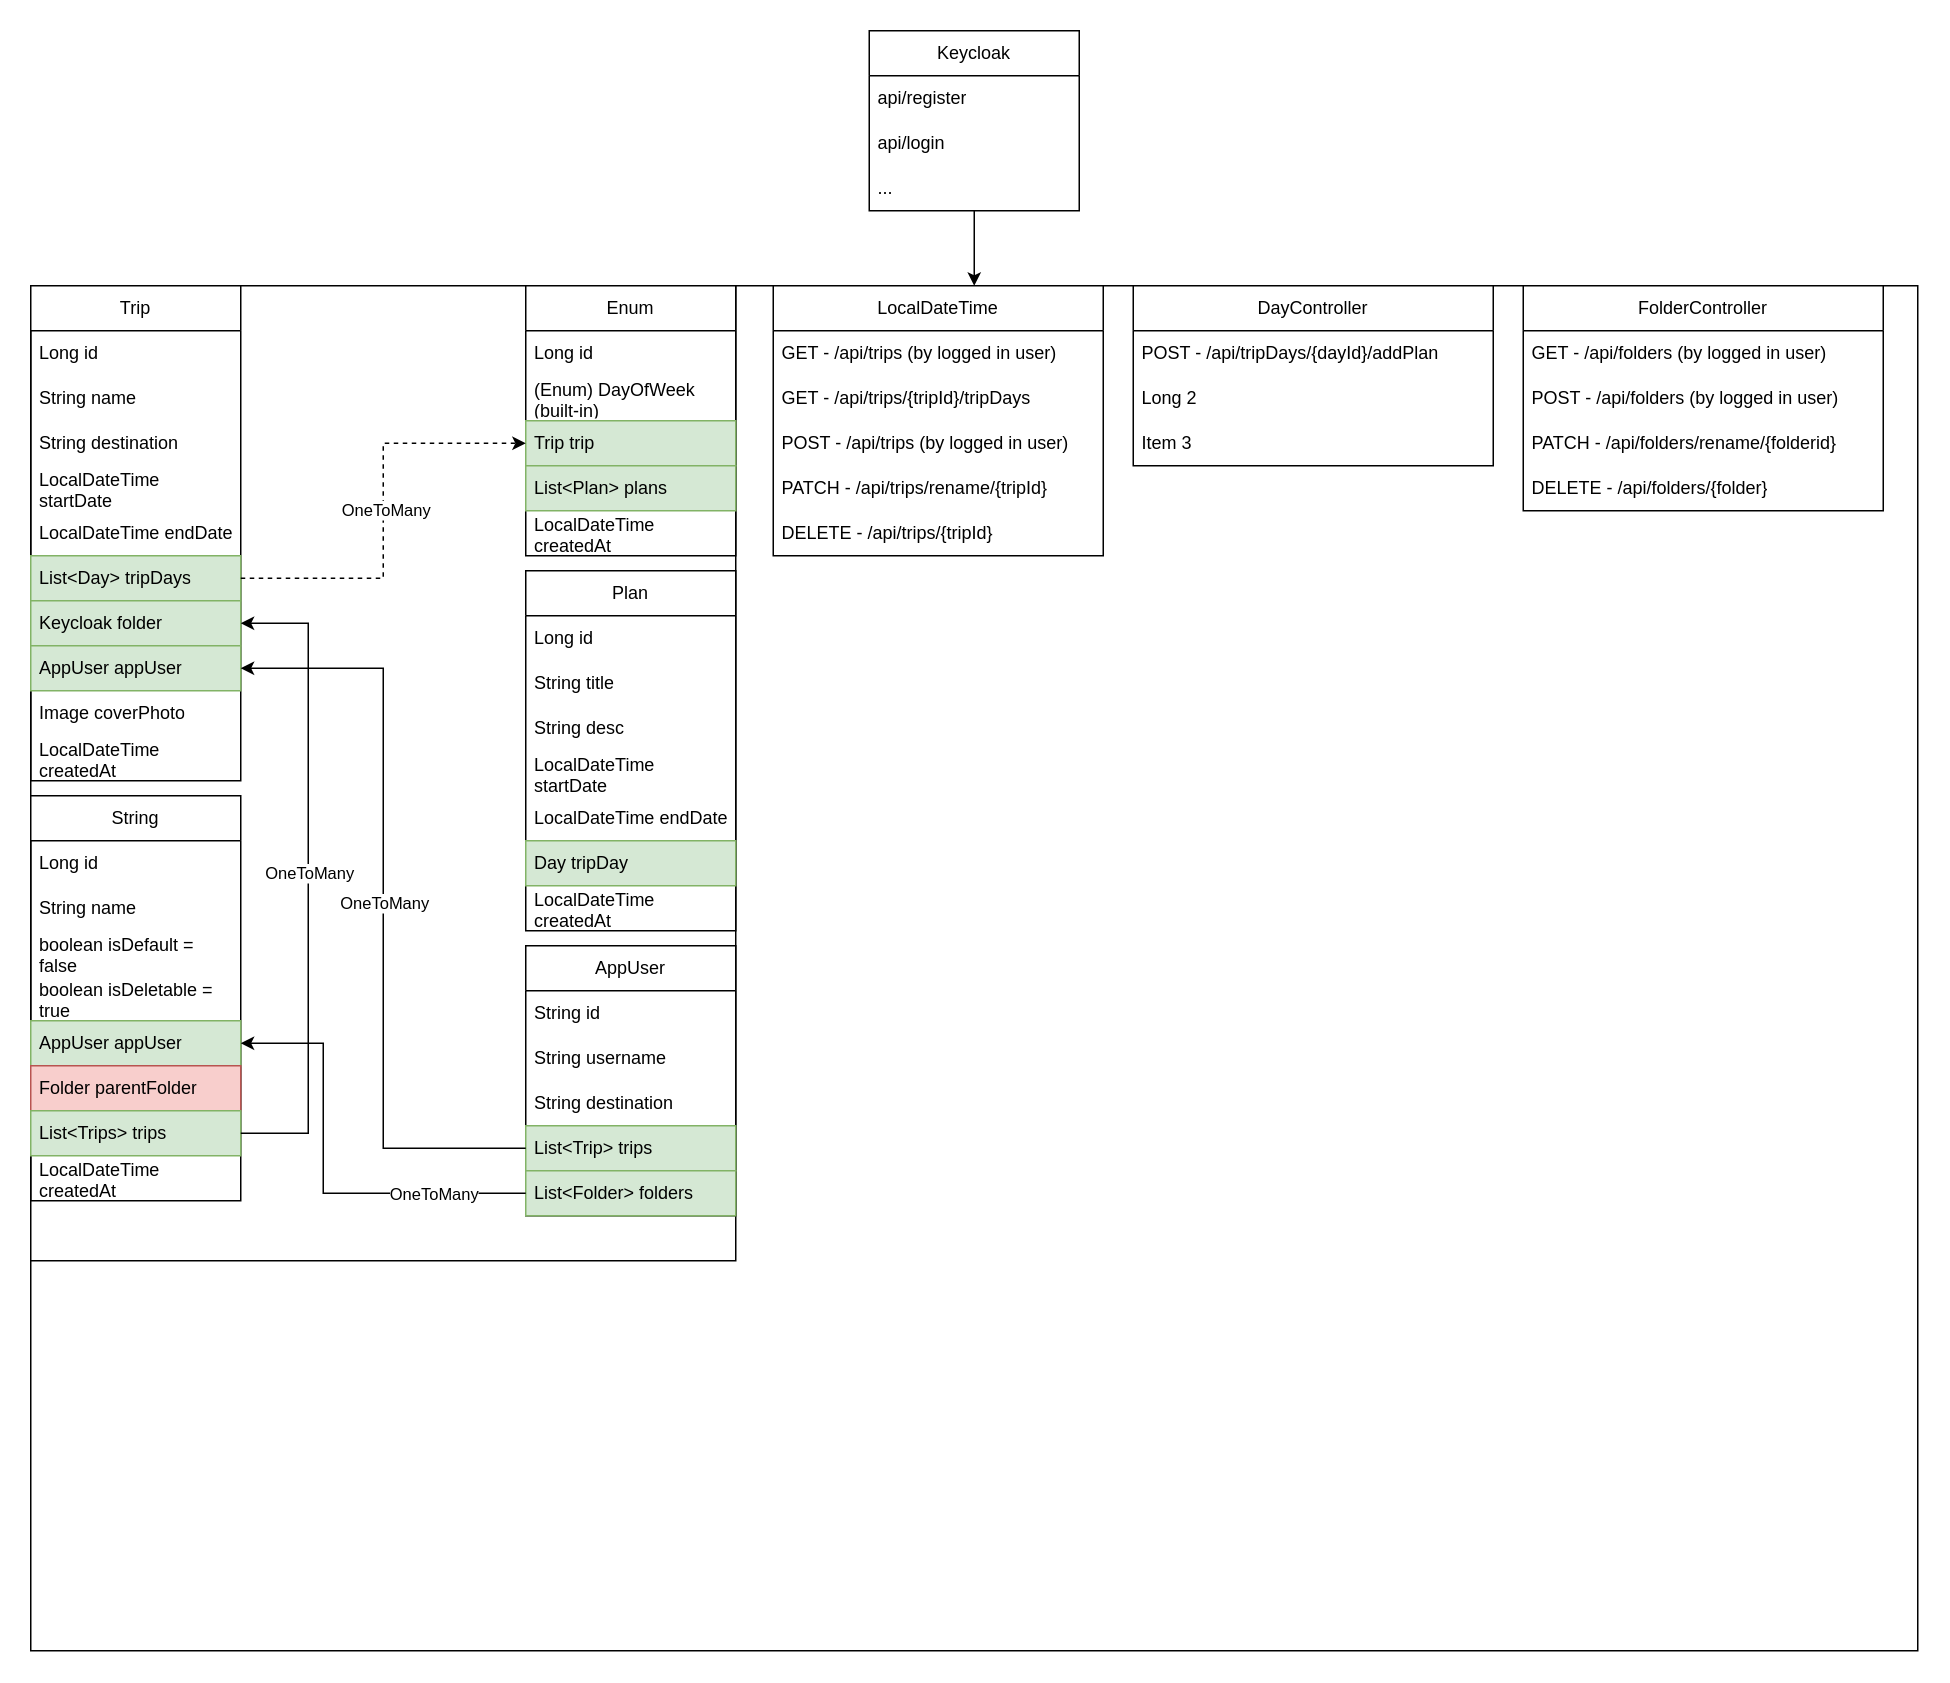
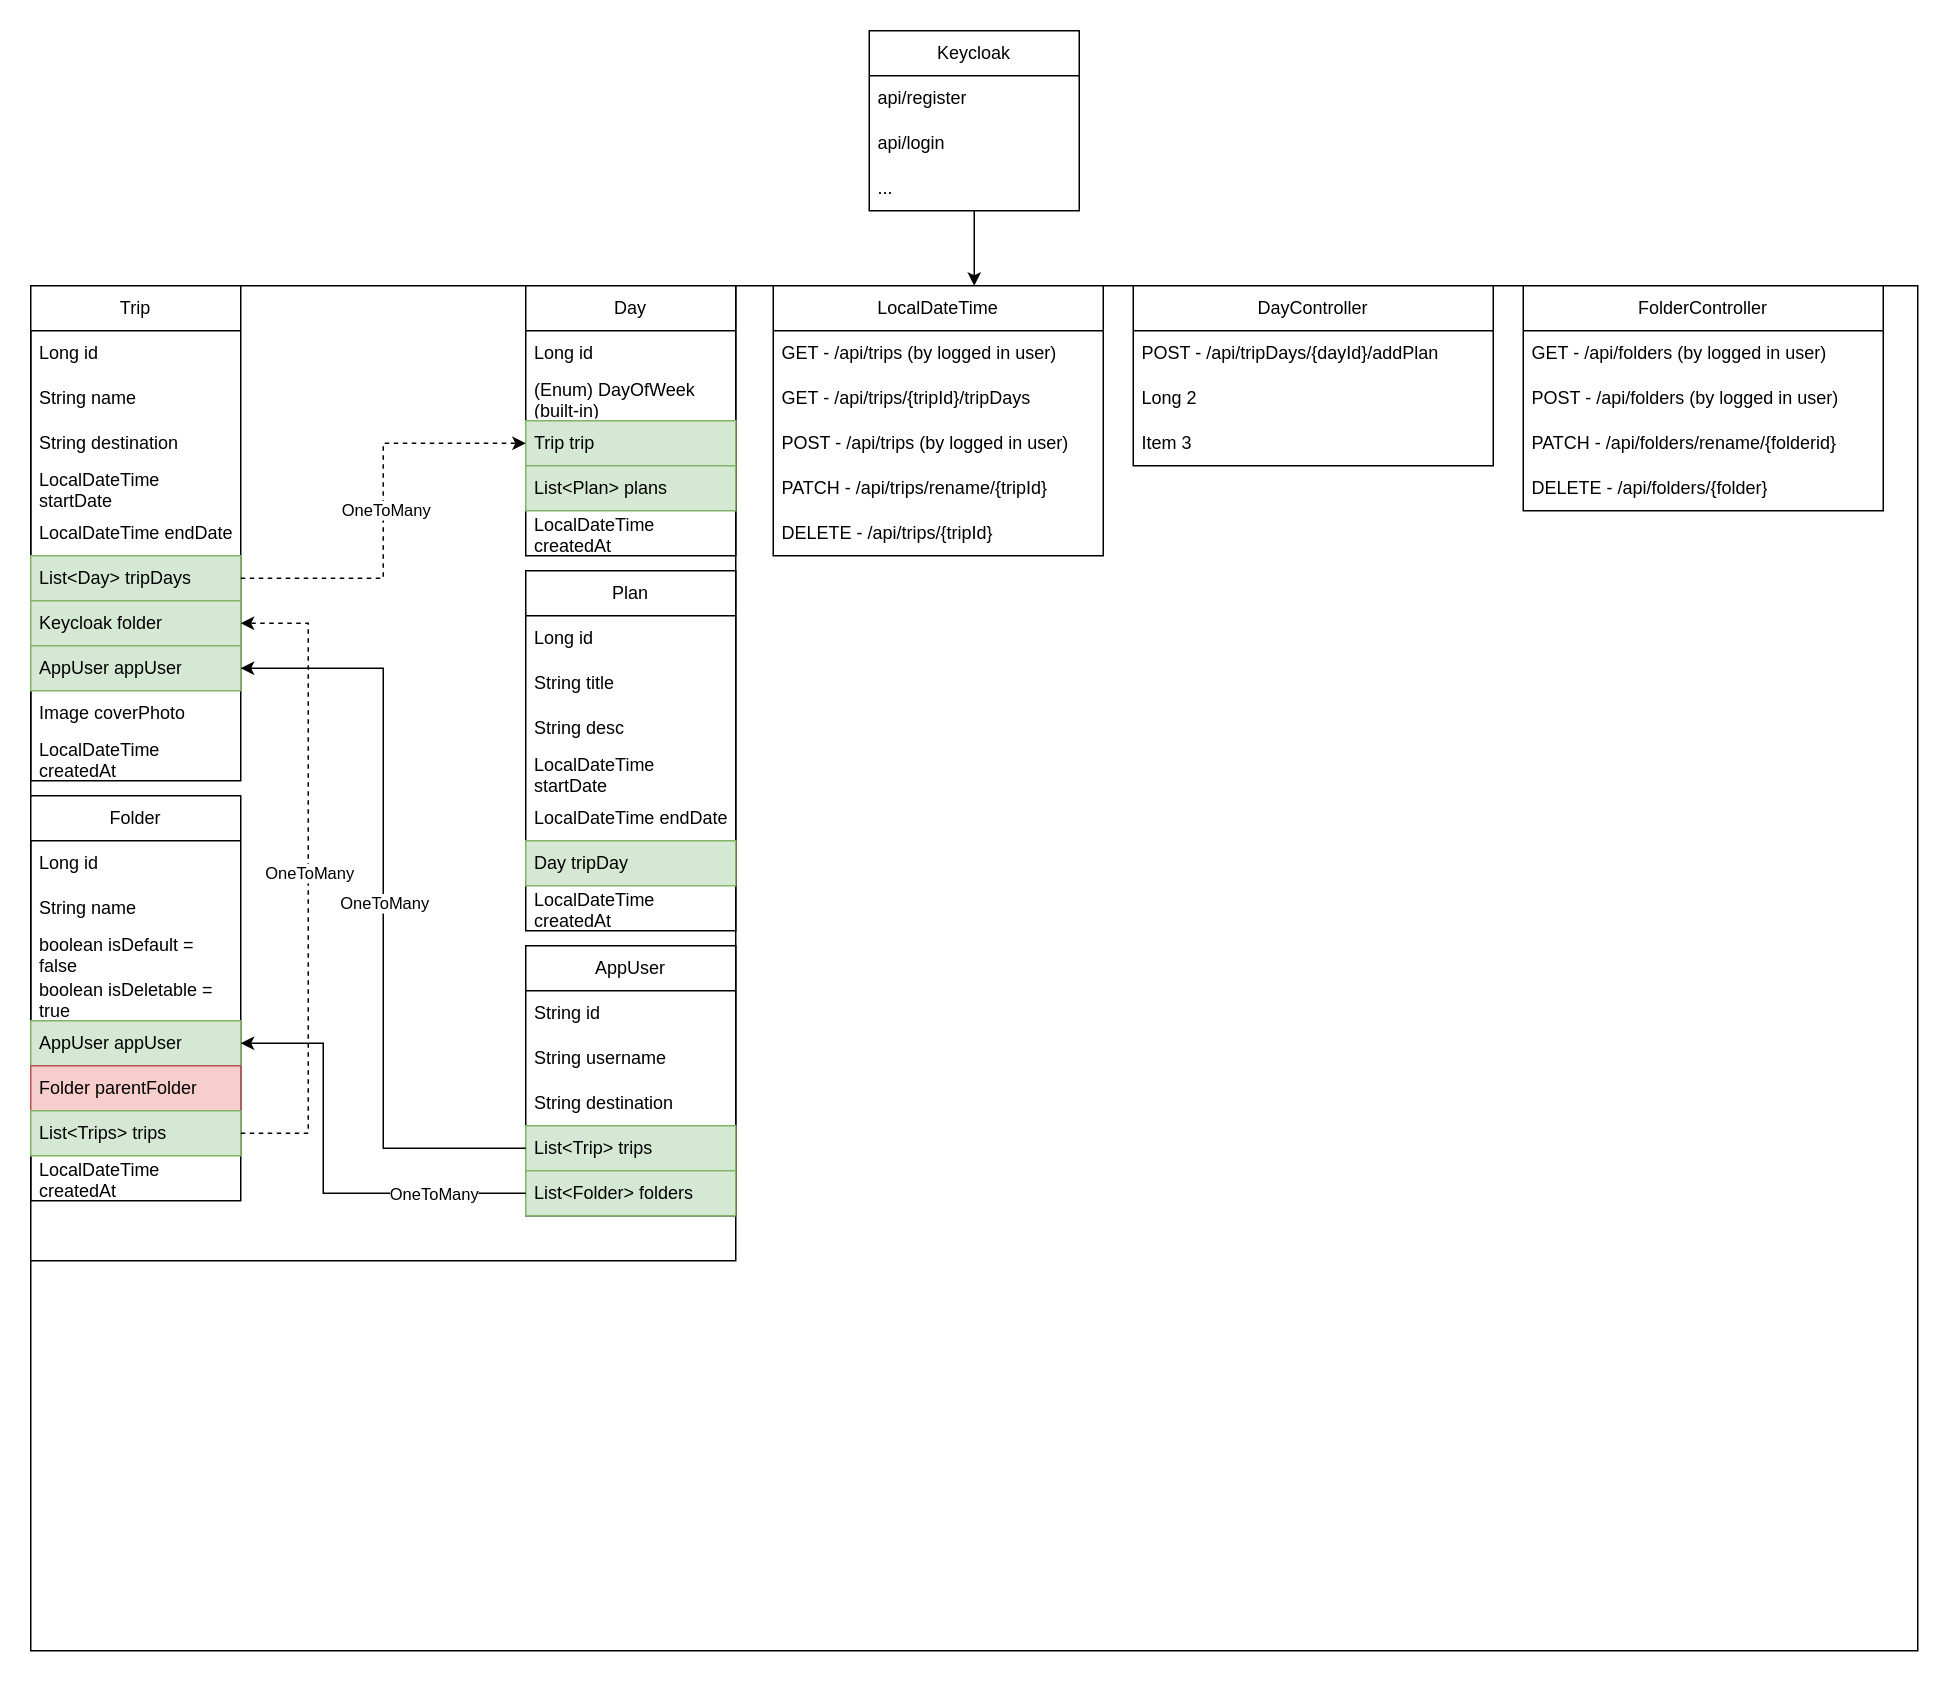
node "Enum": label "Enum" -> "Day"
node "String": label "String" -> "Folder"
edge "List<Trips> trips" -> "Keycloak folder": style solid -> dashed
